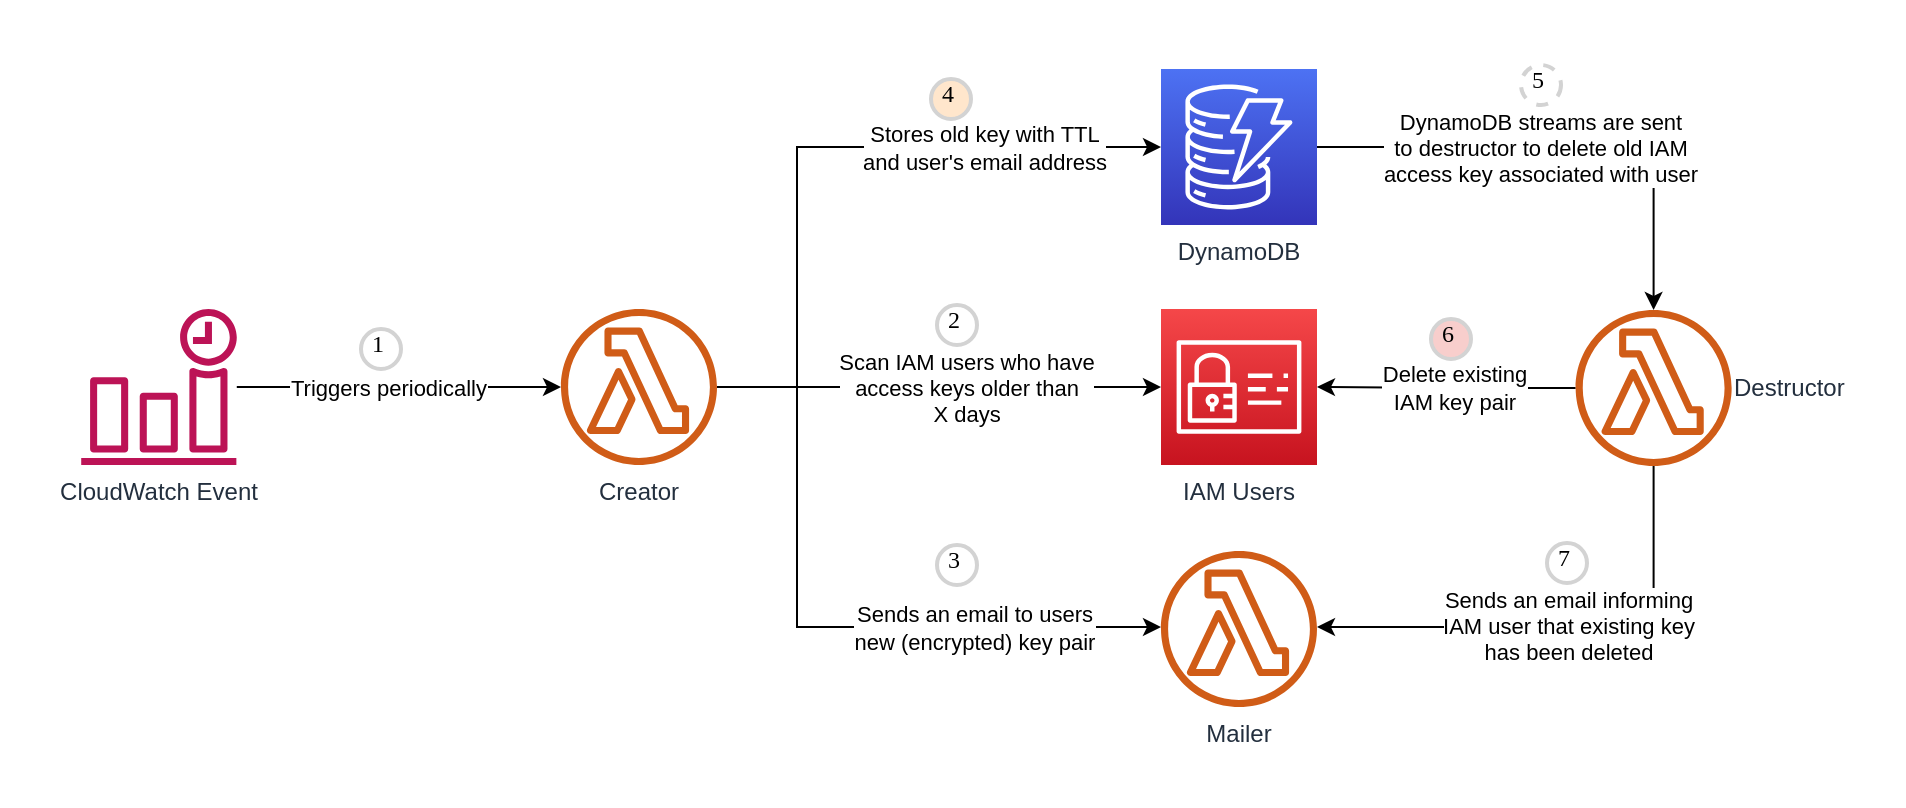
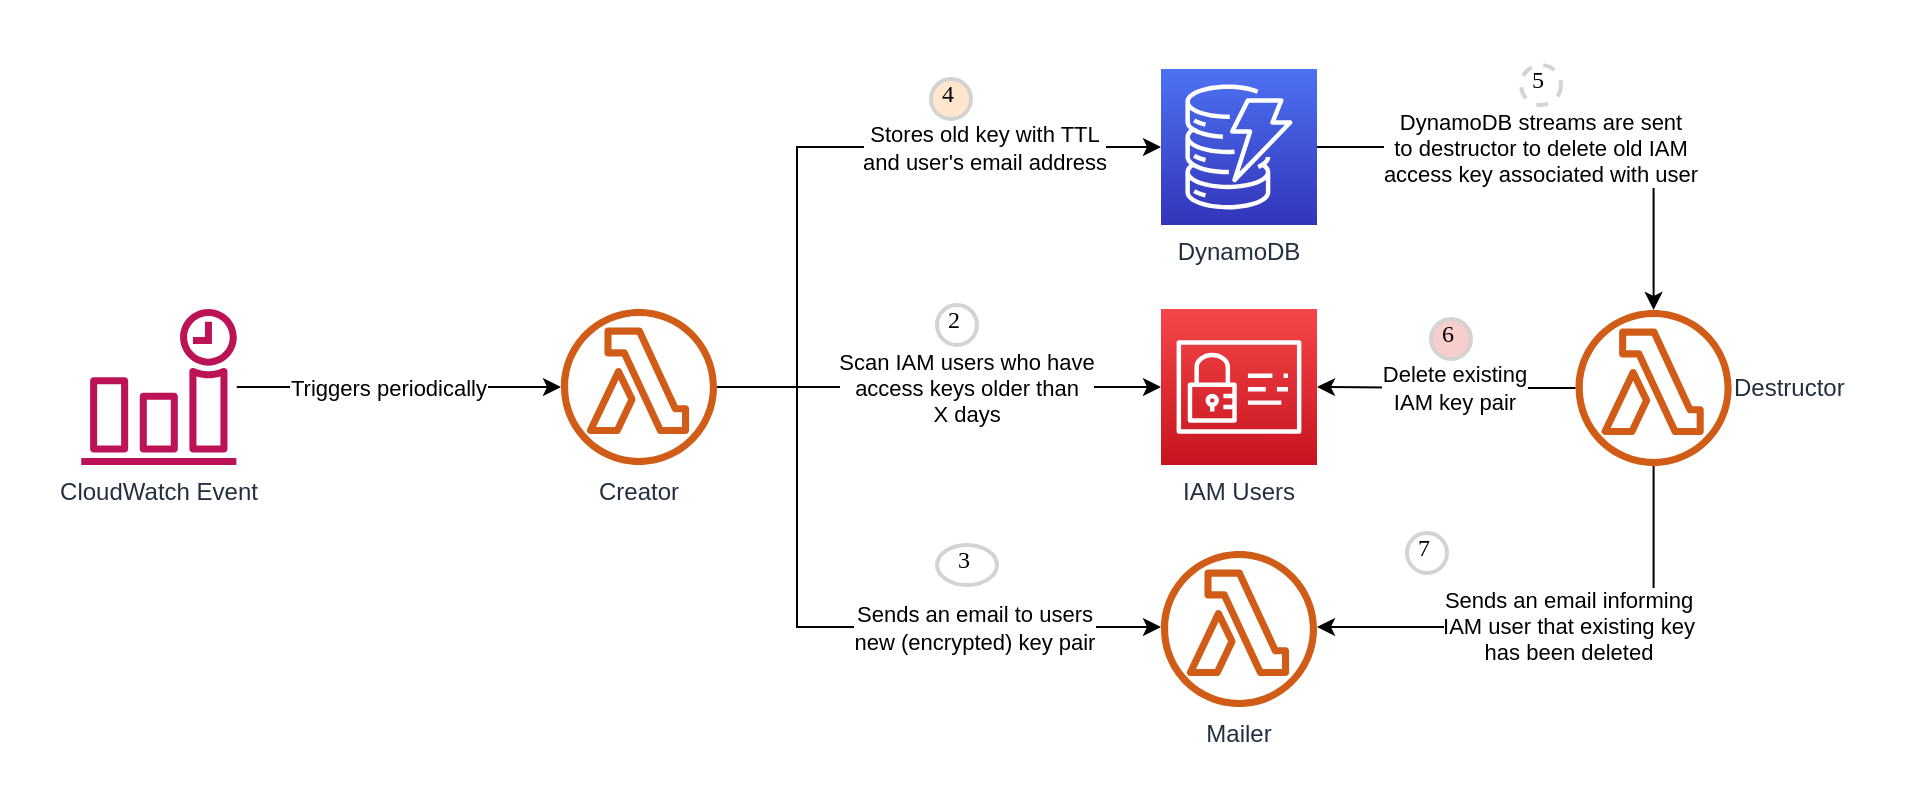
node "1": removed
node "7": moved (1567, 563) -> (1427, 553)
node "3": size 40x40 -> 60x40
